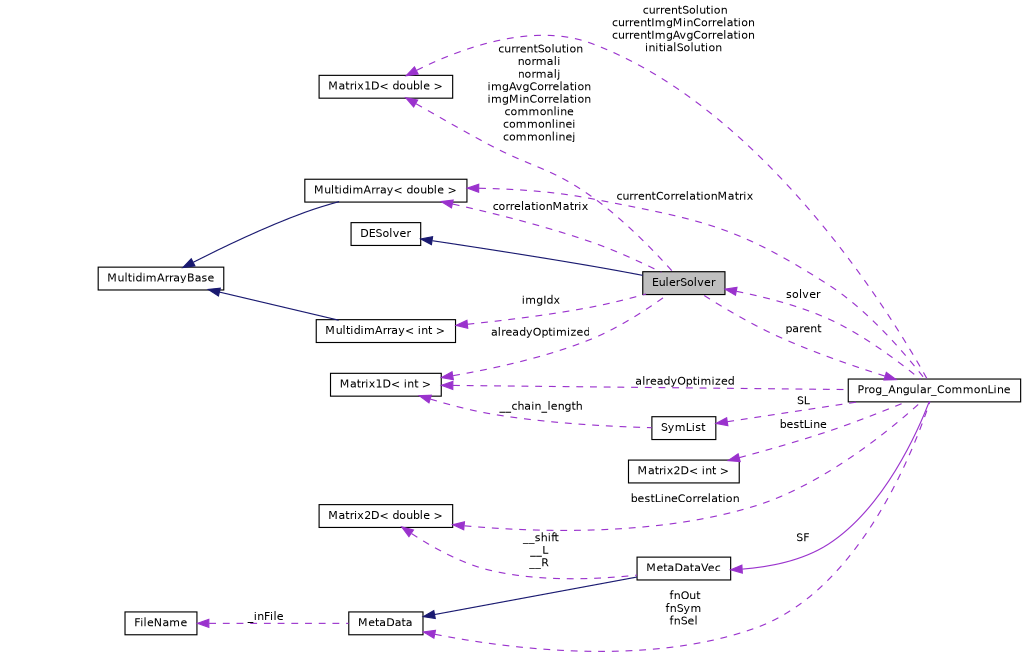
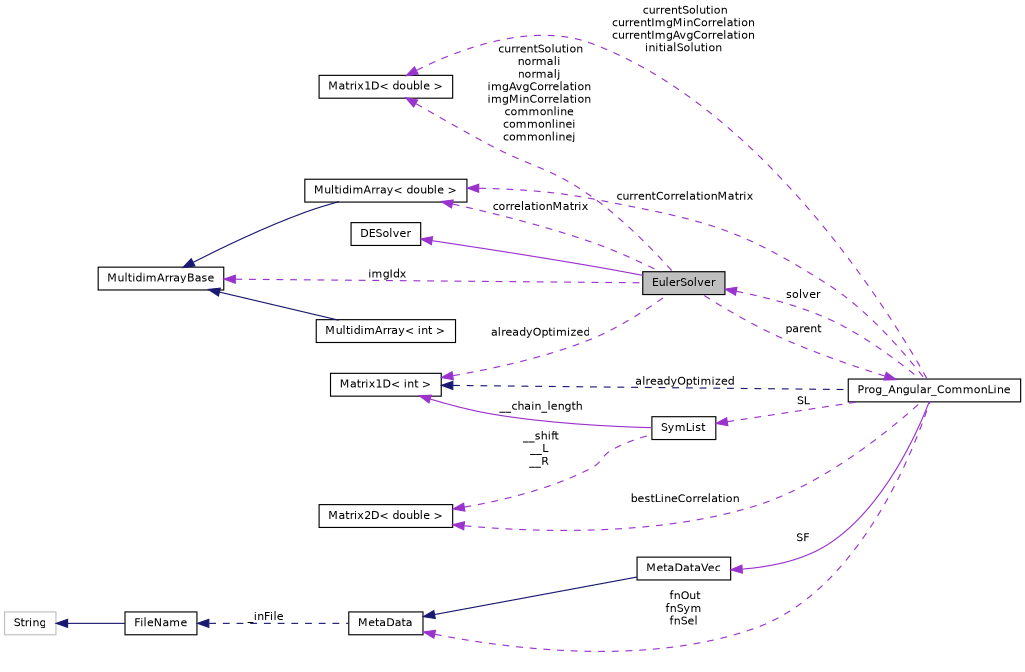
edge "EulerSolver" -> "DESolver": color midnightblue -> darkorchid3
edge "EulerSolver" -> "MultidimArray< int >": now "EulerSolver" -> "MultidimArrayBase"
edge "Prog_Angular_CommonLine" -> "Matrix1D< int >": color darkorchid3 -> midnightblue
edge "SymList" -> "Matrix1D< int >": style dashed -> solid
node "Matrix2D< int >": removed
edge "MetaDataVec" -> "Matrix2D< double >": now "SymList" -> "Matrix2D< double >"
node "String": added
edge "MetaData" -> "FileName": color darkorchid3 -> midnightblue
